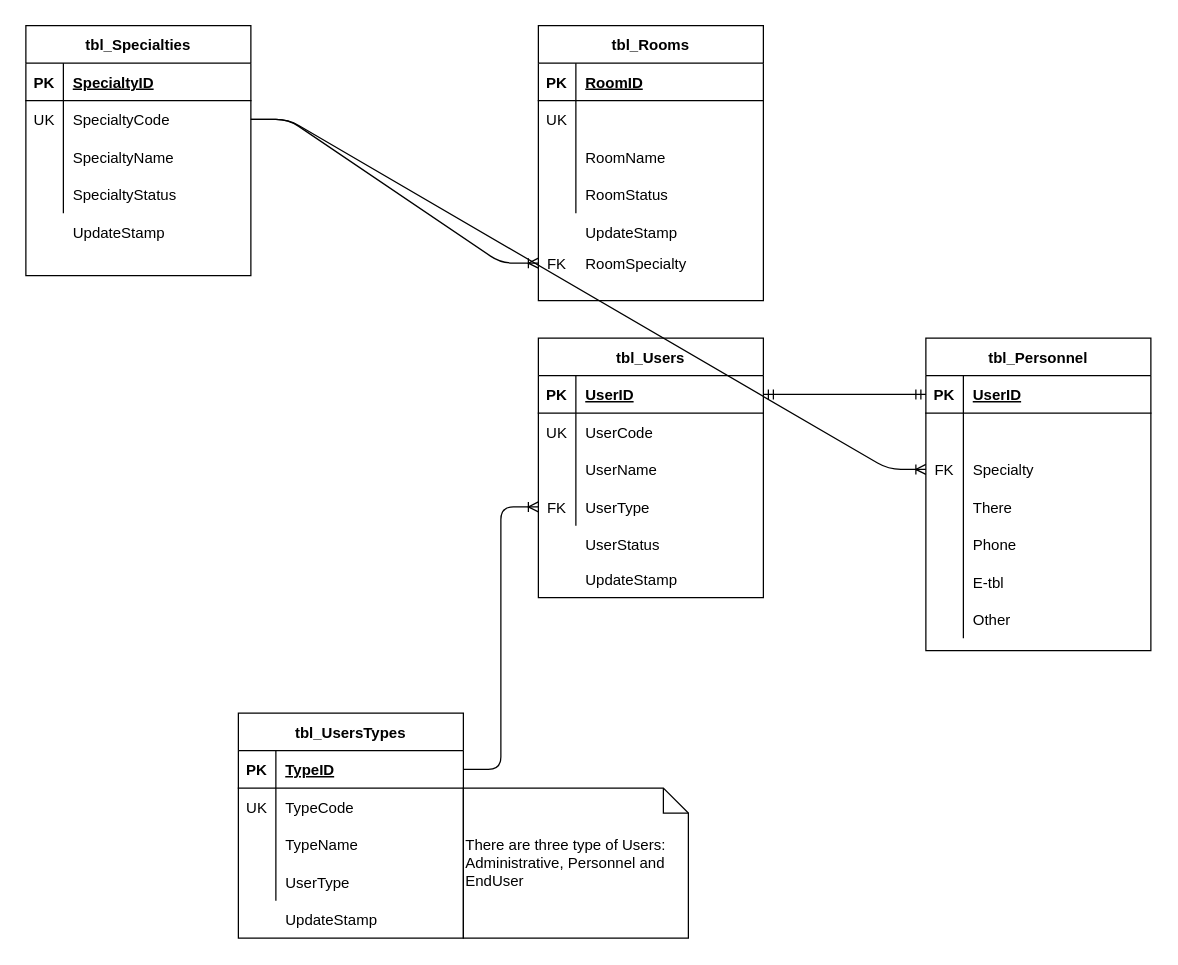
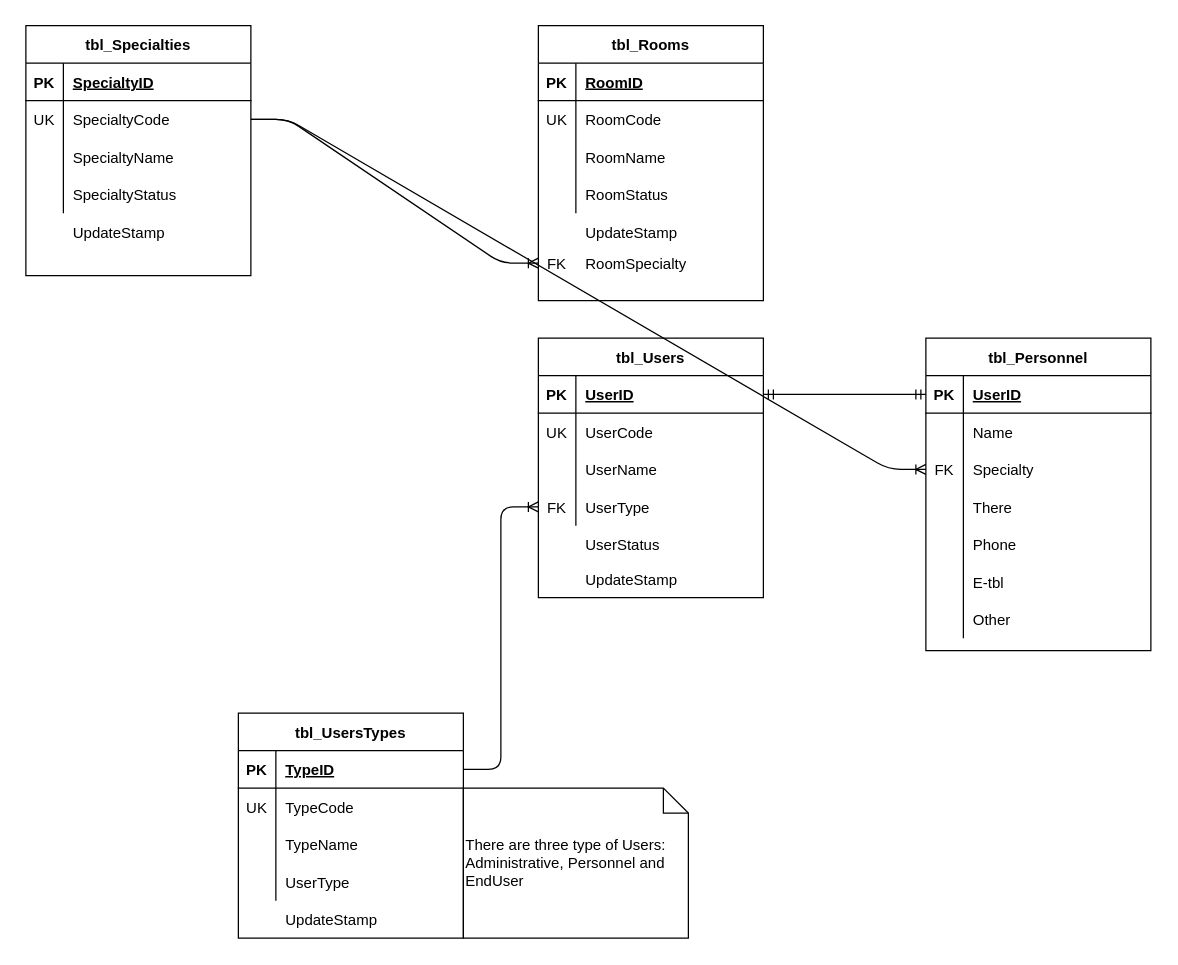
node "RoomCode": added
node "Name": added
